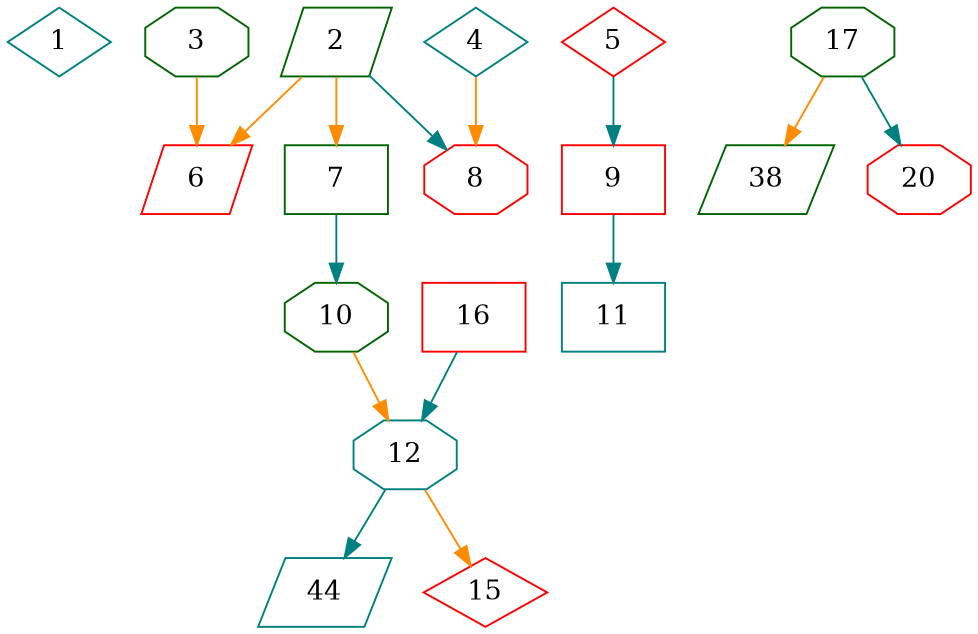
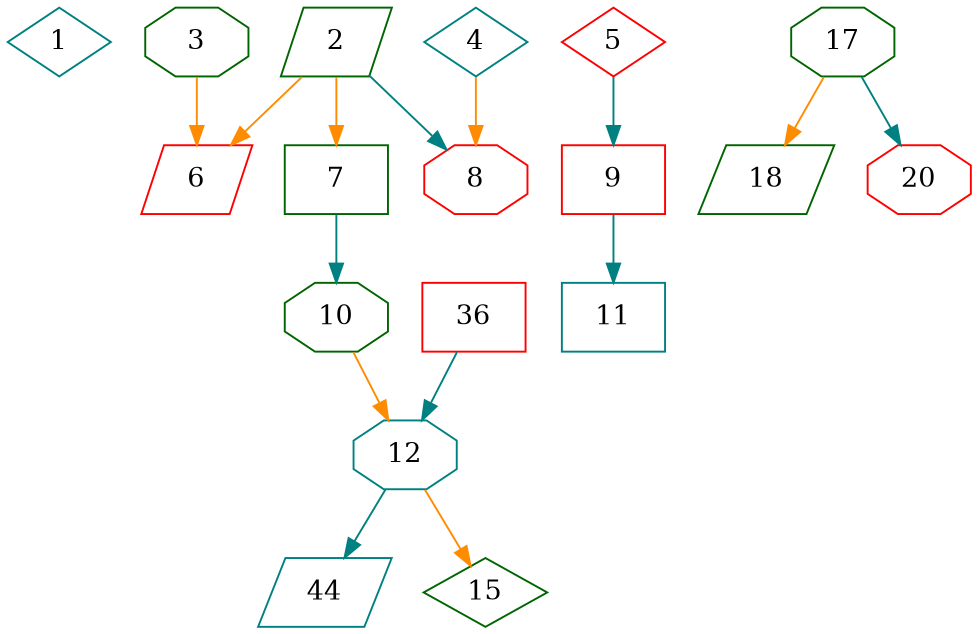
node "38": label "38" -> "18"
node "16": label "16" -> "36"
node "15": color red -> darkgreen
